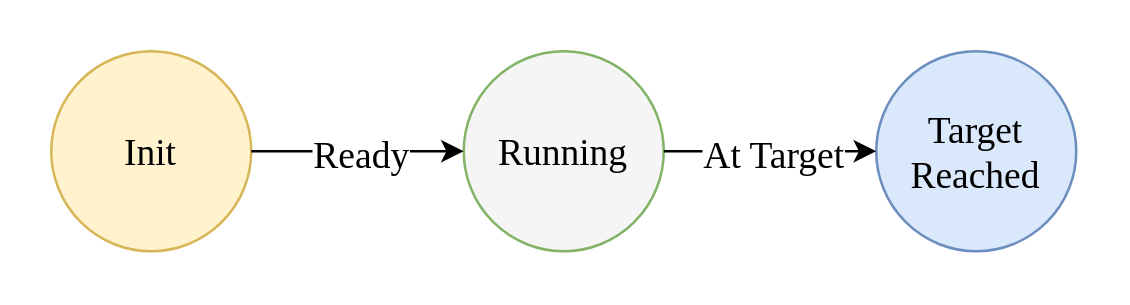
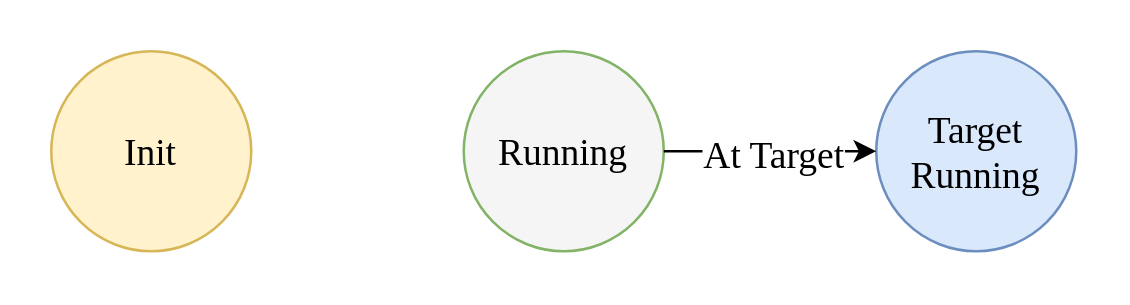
edge "Init" -> "Running": removed, label "Ready"
node "Target Reached": label "Target Reached" -> "Target Running"
